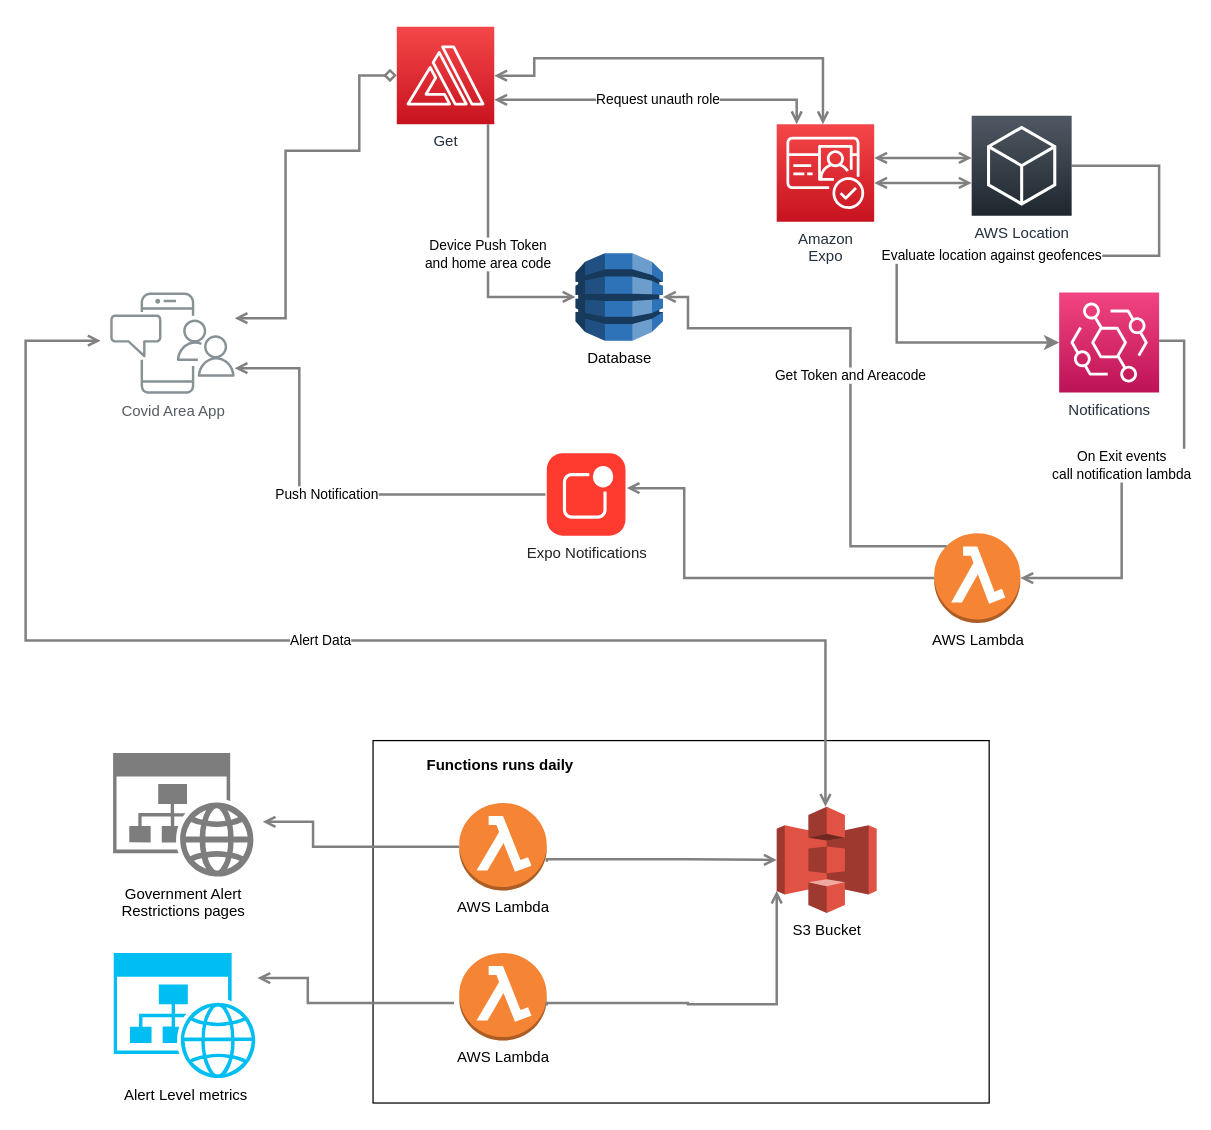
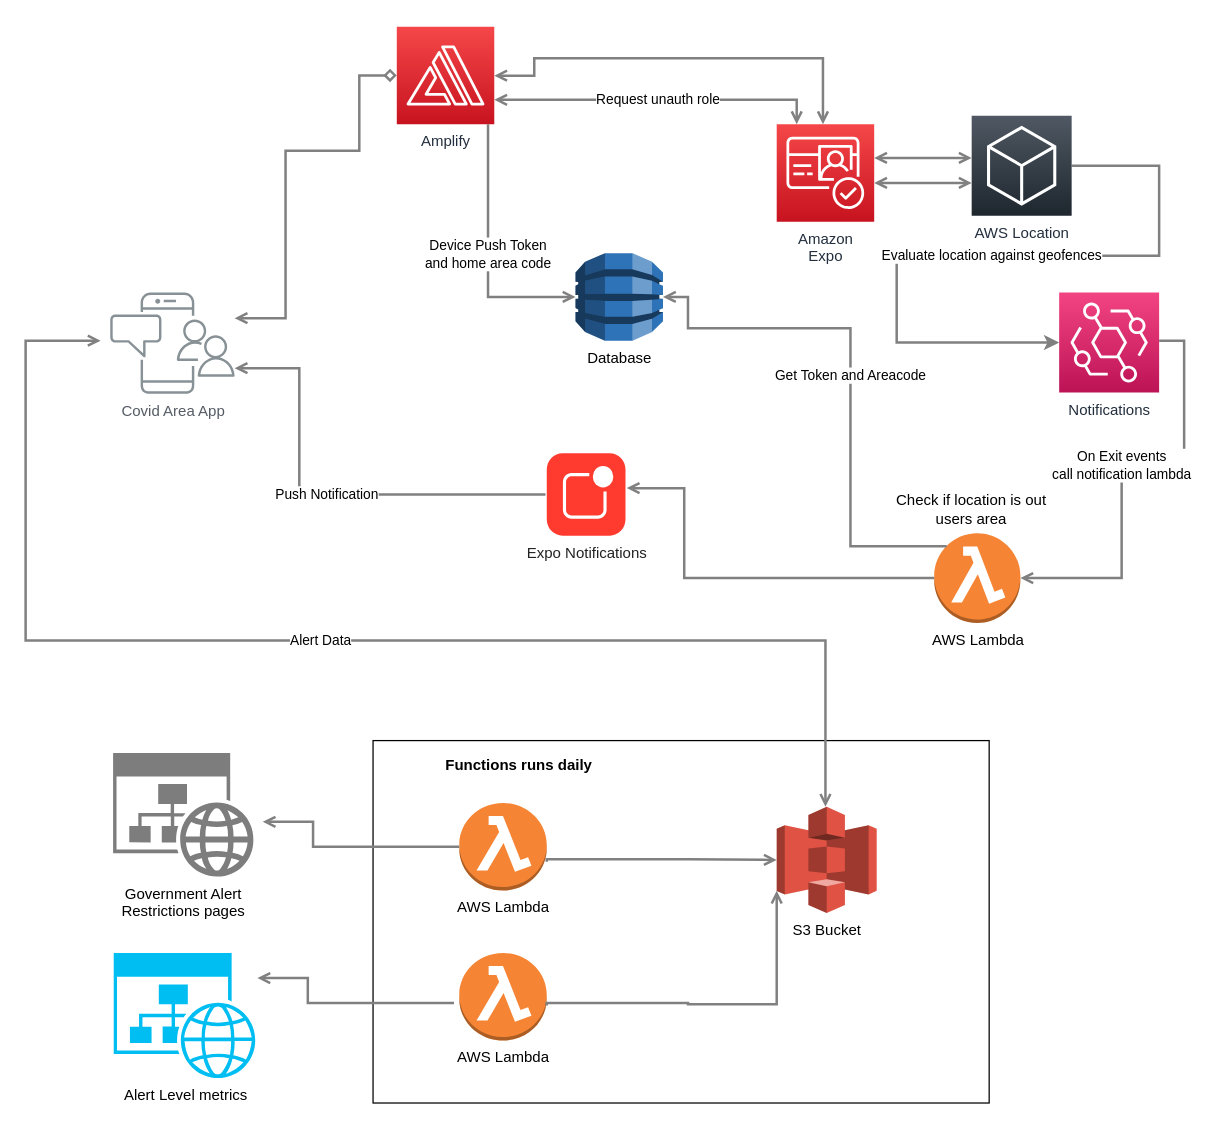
node "Get": label "Get" -> "Amplify"
node "Check if location is out users area": added
node "Functions runs daily": moved (501, 766) -> (519, 766)
